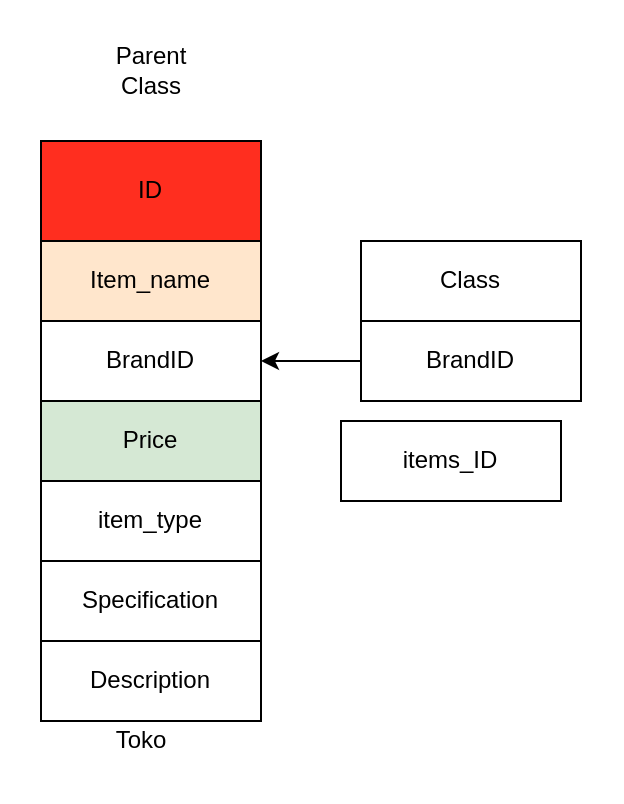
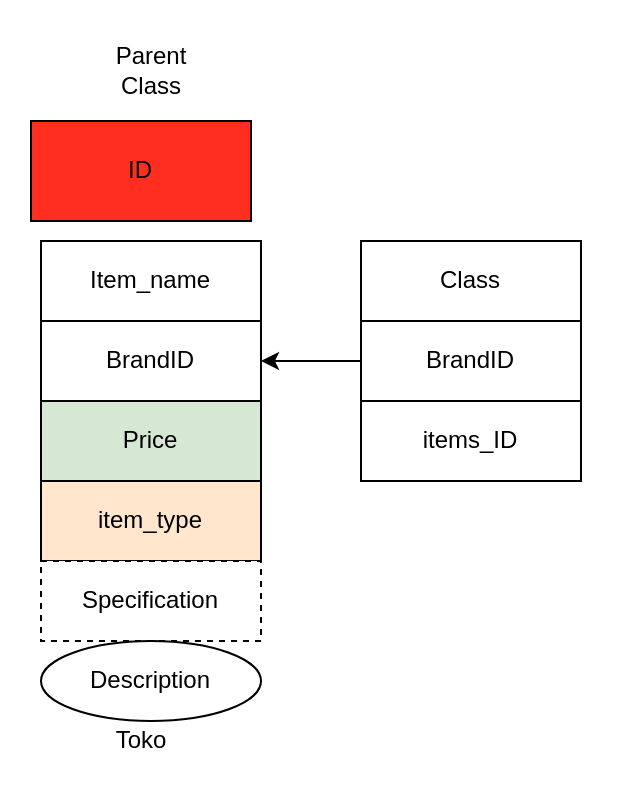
node "ID": moved (151, 191) -> (141, 171)
node "Item_name": fillcolor #ffe6cc -> #ffffff
node "items_ID": moved (451, 461) -> (471, 441)
node "item_type": fillcolor #ffffff -> #ffe6cc
node "Specification": style solid -> dashed
node "Description": shape rectangle -> ellipse
